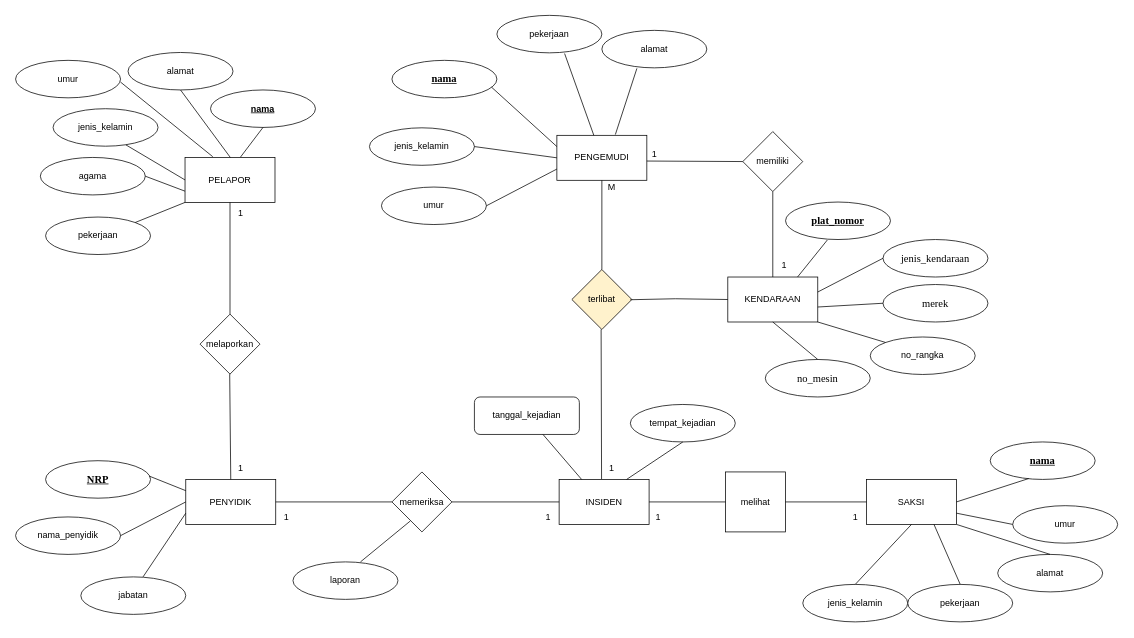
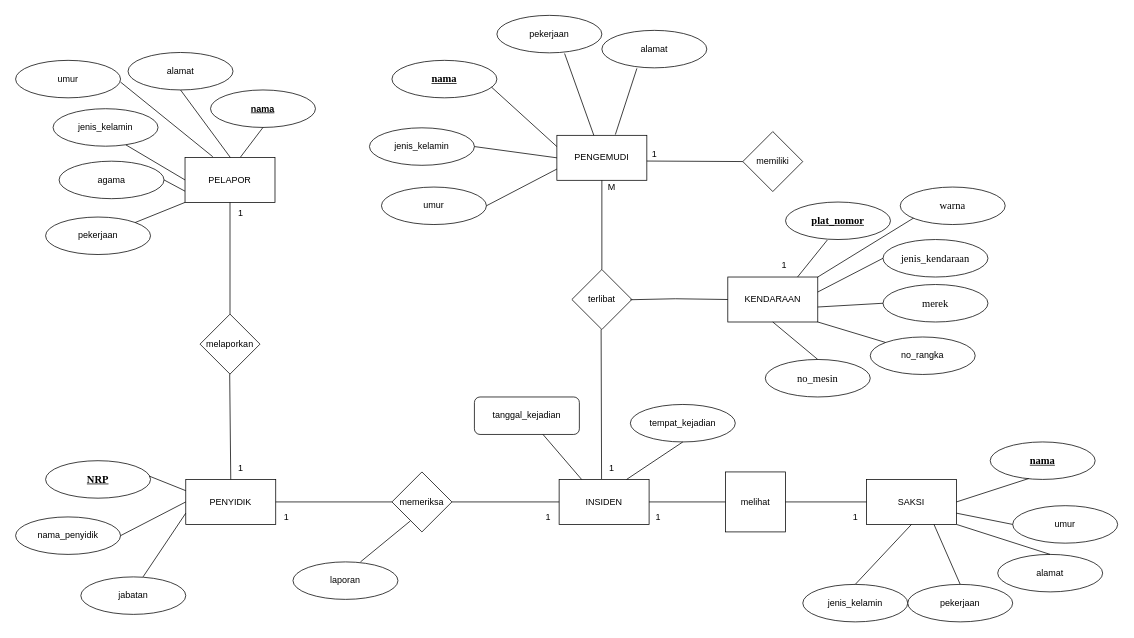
node "agama": moved (93, 176) -> (111, 180)
node "warna": added
edge "memiliki" -- "KENDARAAN": removed
edge "warna" -- "KENDARAAN": added
node "terlibat": fillcolor #fff2cc -> #ffffff
